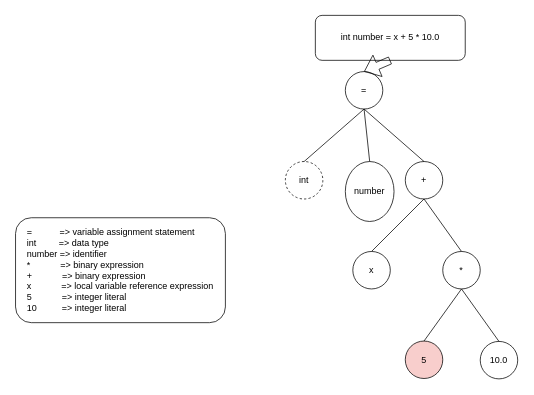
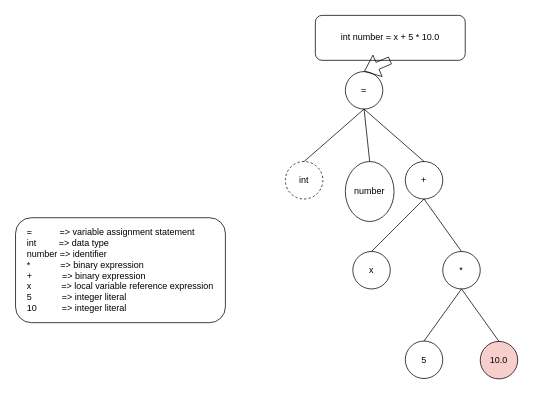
node "5": fillcolor #f8cecc -> #ffffff
node "10.0": fillcolor #ffffff -> #f8cecc
